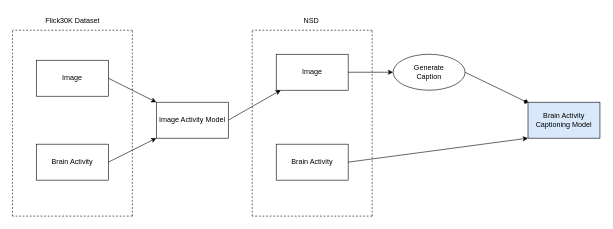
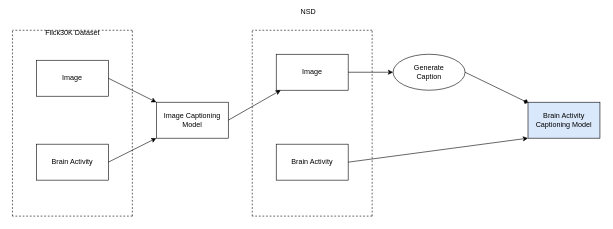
node "Flick30K Dataset": moved (72, 21) -> (72, 33)
node "NSD": moved (312, 21) -> (309, 12)
node "Image Activity Model": label "Image Activity Model" -> "Image Captioning Model"
